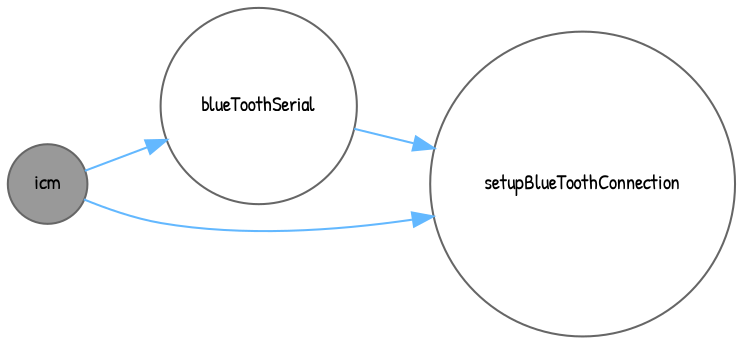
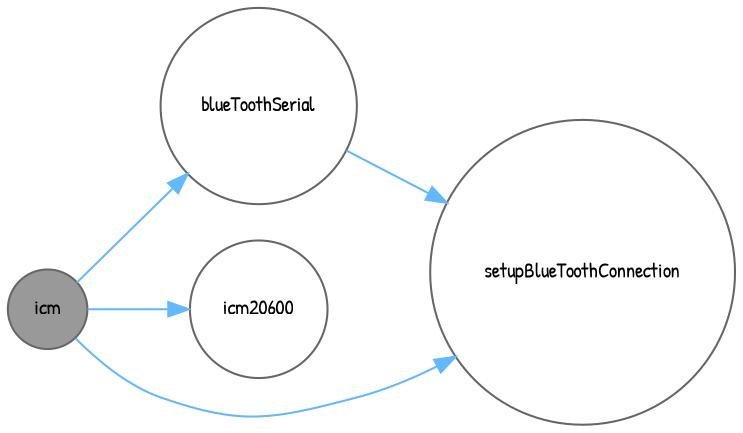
node "icm20600": added
